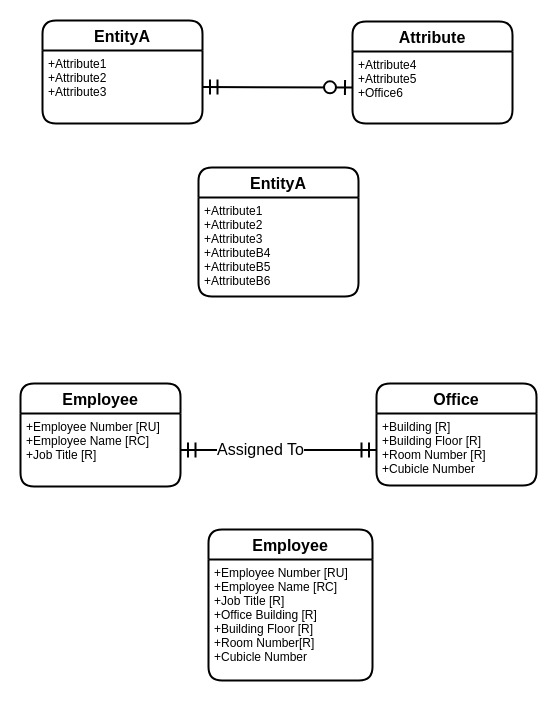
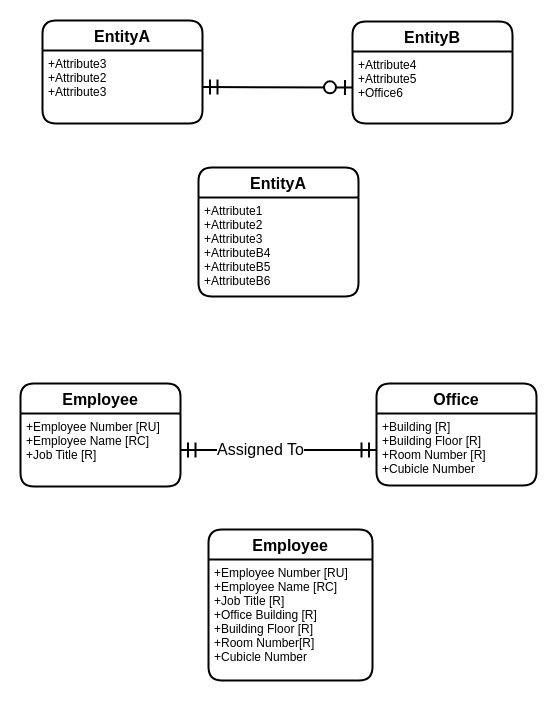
node "Attribute": label "Attribute" -> "EntityB"
node "+Attribute1 +Attribute2 +Attribute3": label "+Attribute1 +Attribute2 +Attribute3" -> "+Attribute3 +Attribute2 +Attribute3"
